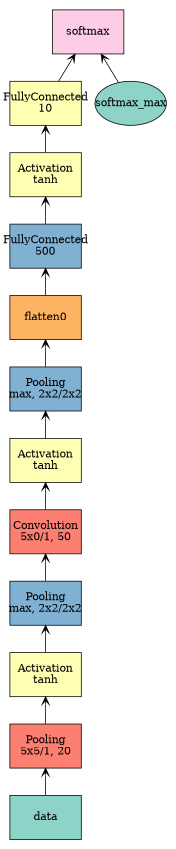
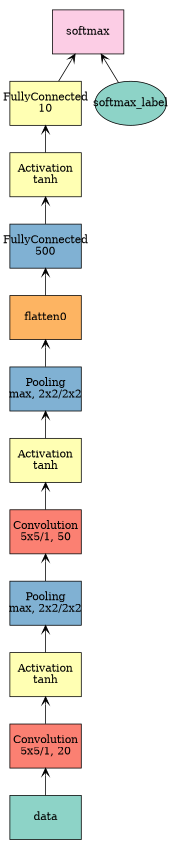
node "softmax_max": label "softmax_max" -> "softmax_label"
node "Convolution 5x0/1, 50": label "Convolution 5x0/1, 50" -> "Convolution 5x5/1, 50"
node "Pooling 5x5/1, 20": label "Pooling 5x5/1, 20" -> "Convolution 5x5/1, 20"
